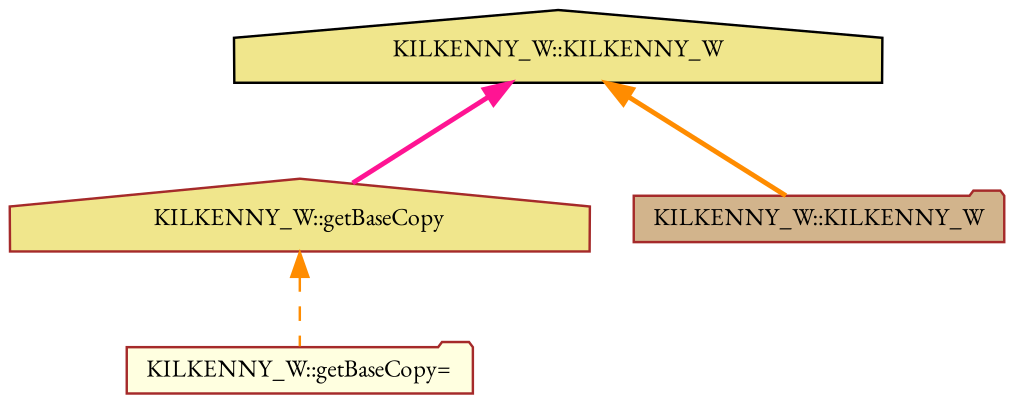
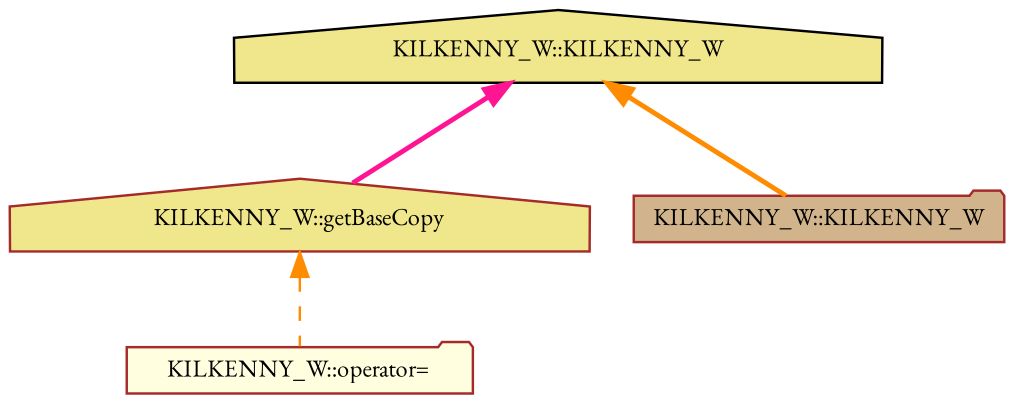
node "KILKENNY_W::getBaseCopy=": label "KILKENNY_W::getBaseCopy=" -> "KILKENNY_W::operator="
